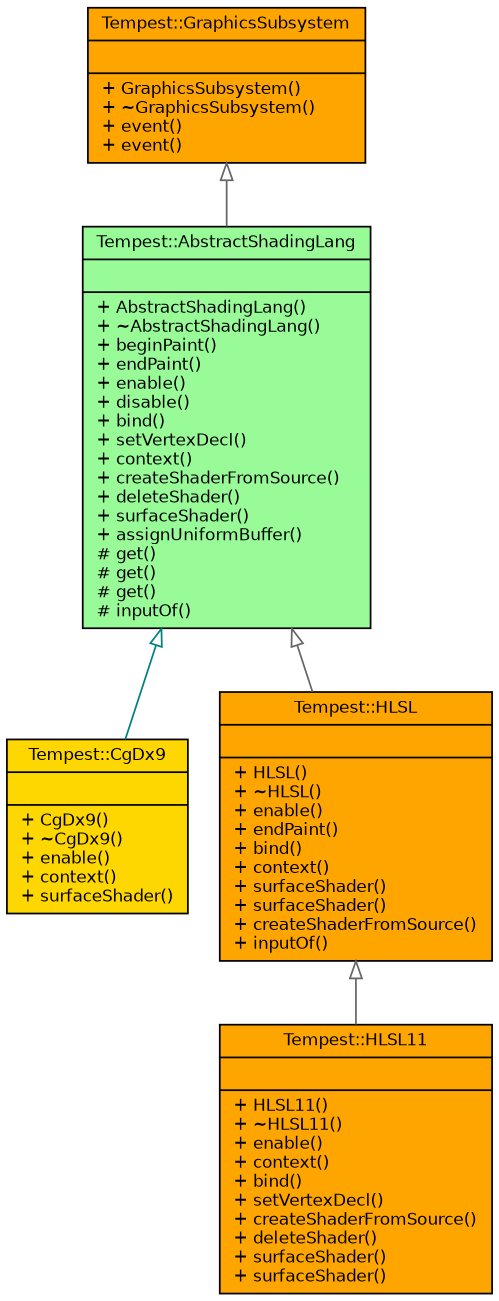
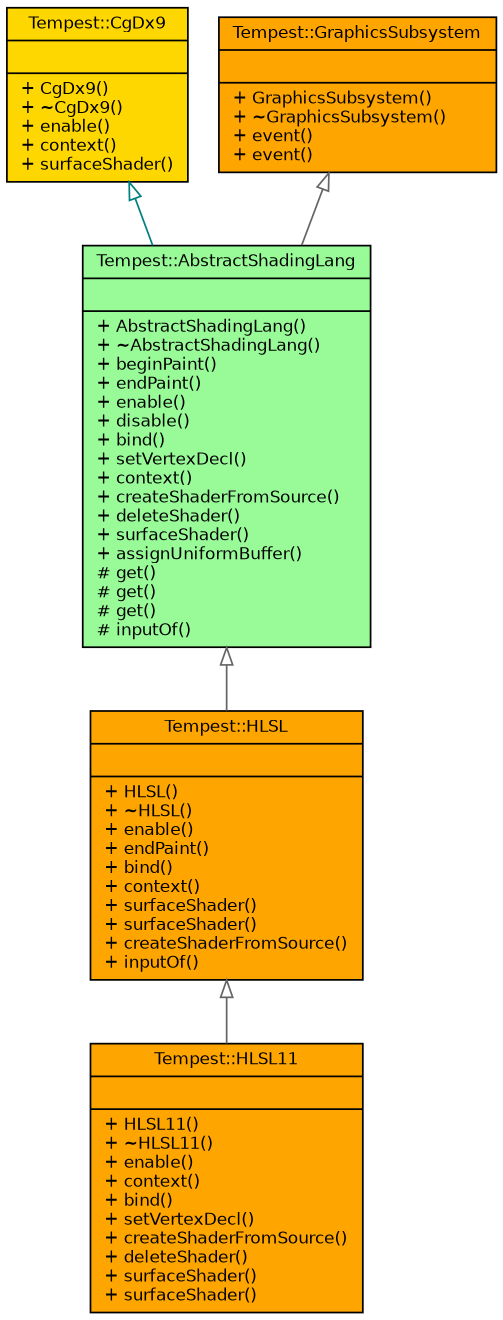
edge "Tempest::CgDx9" -> "Tempest::AbstractShadingLang": reversed
